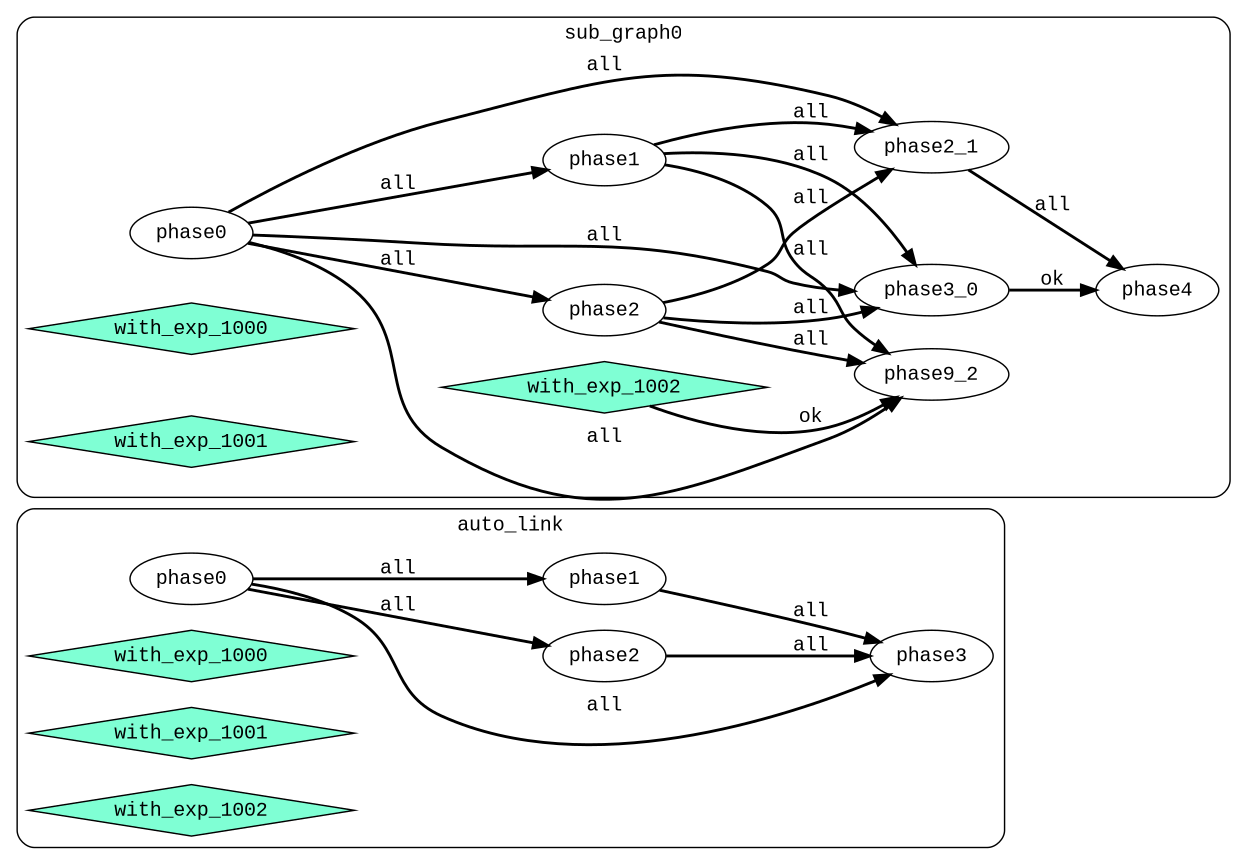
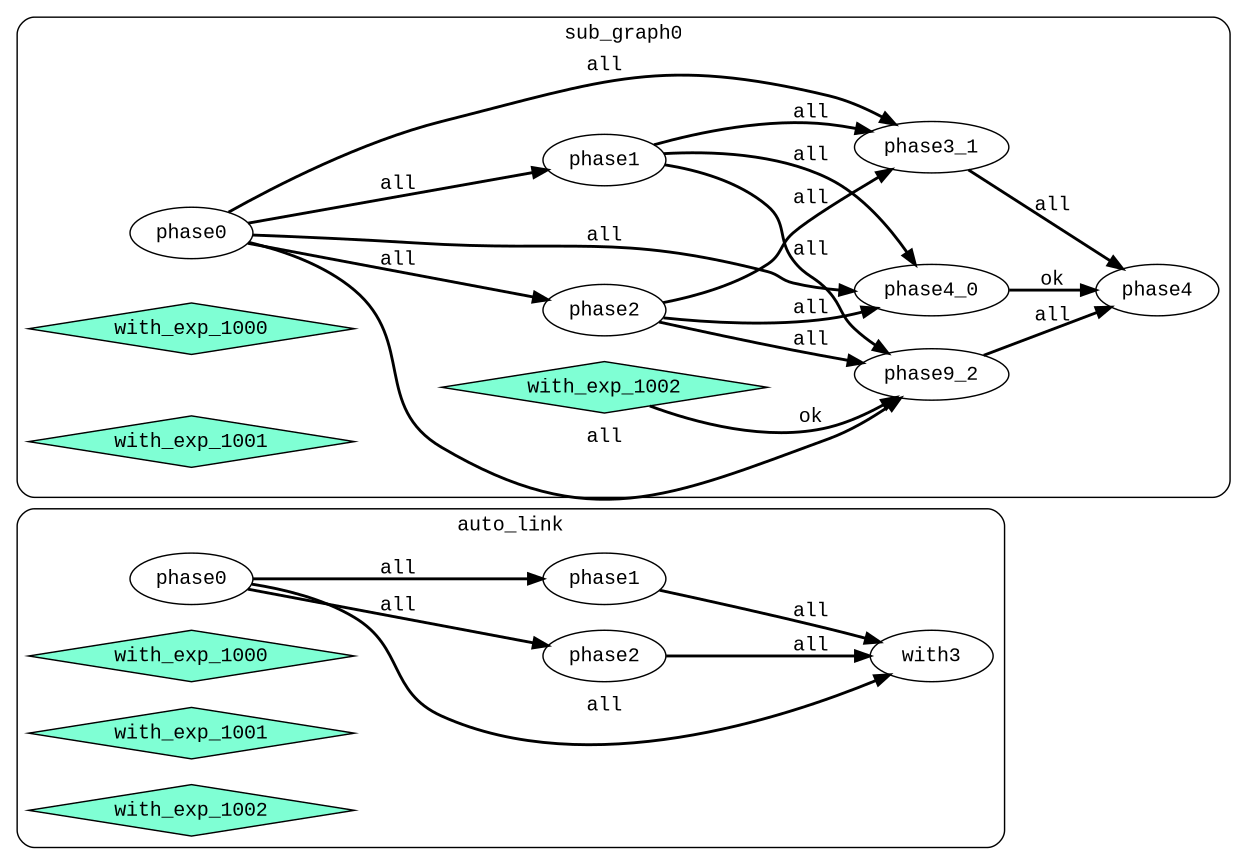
node "phase2_1": label "phase2_1" -> "phase3_1"
node "phase3_0": label "phase3_0" -> "phase4_0"
edge "phase9_2" -> "phase4": added, label "all"
node "phase3": label "phase3" -> "with3"
